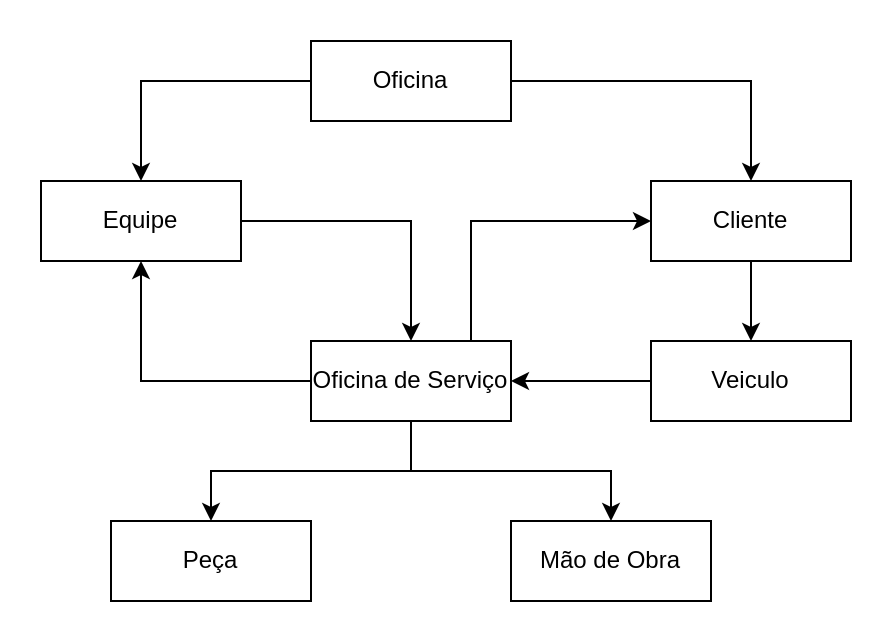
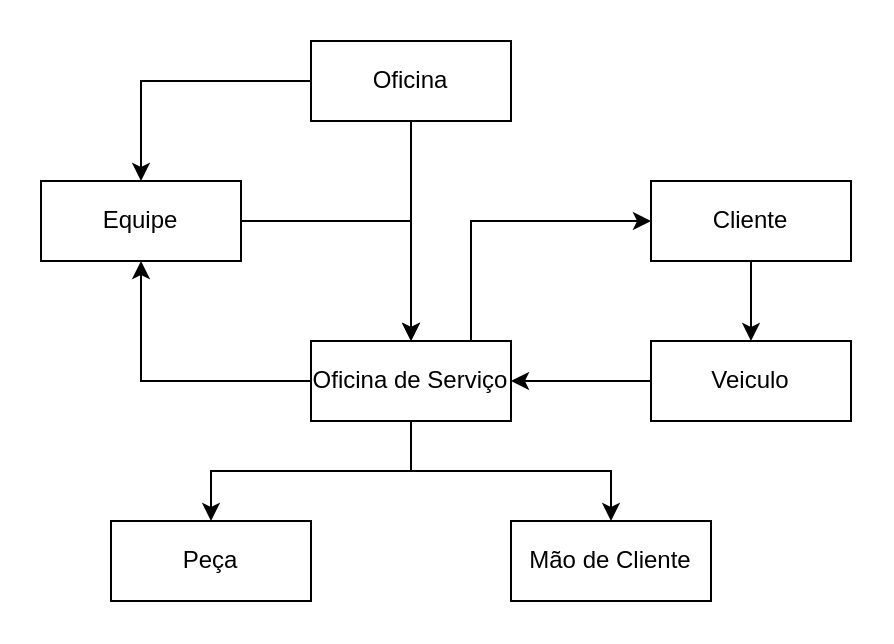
edge "Oficina" -> "Cliente": now "Oficina" -> "Oficina de Serviço"
node "Mão de Obra": label "Mão de Obra" -> "Mão de Cliente"
